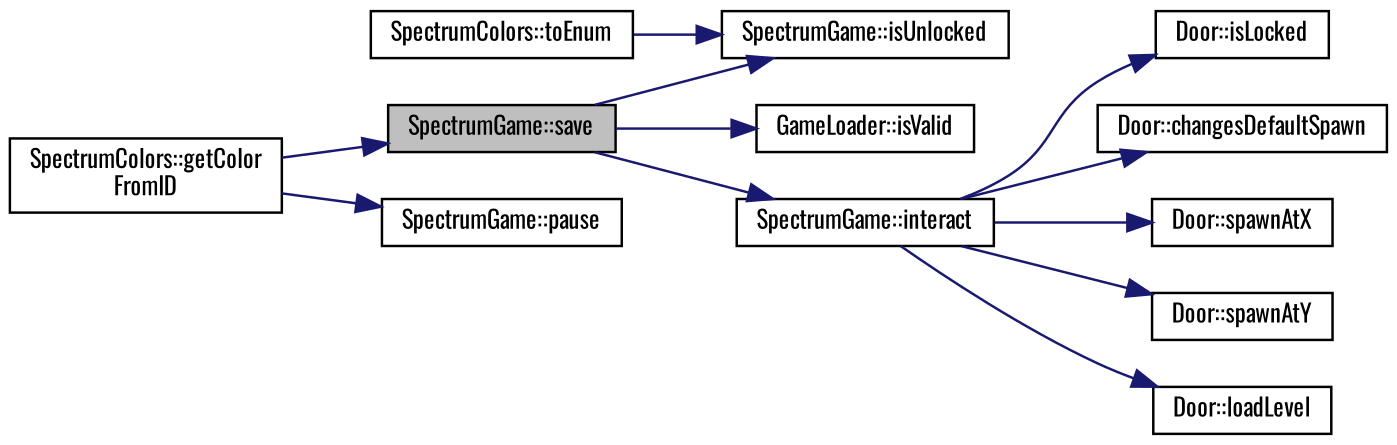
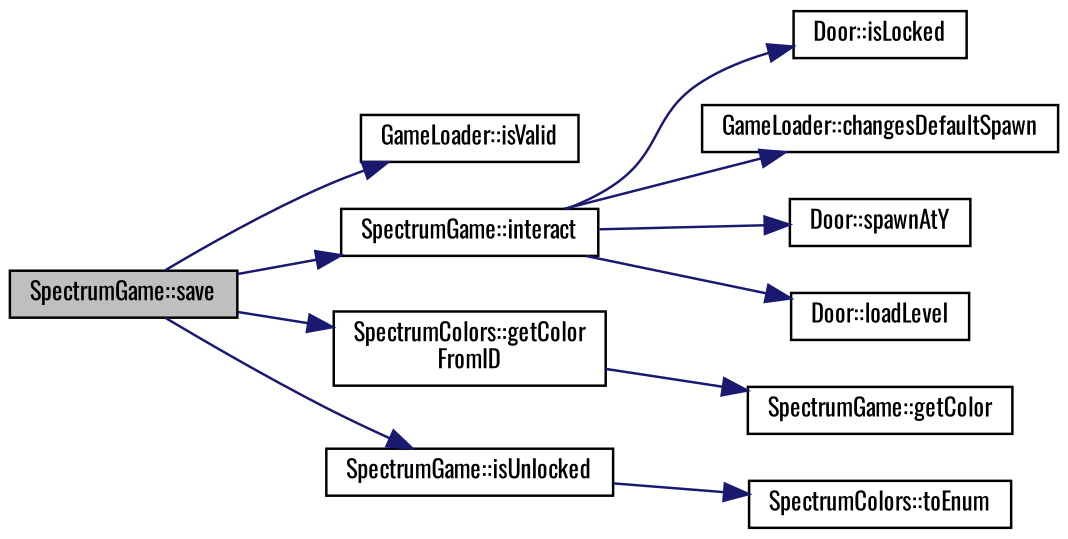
edge "SpectrumColors::toEnum" -> "SpectrumGame::isUnlocked": reversed
node "Door::changesDefaultSpawn": label "Door::changesDefaultSpawn" -> "GameLoader::changesDefaultSpawn"
edge "SpectrumColors::getColor FromID" -> "SpectrumGame::save": reversed
node "SpectrumGame::pause": label "SpectrumGame::pause" -> "SpectrumGame::getColor"
node "Door::spawnAtX": removed
